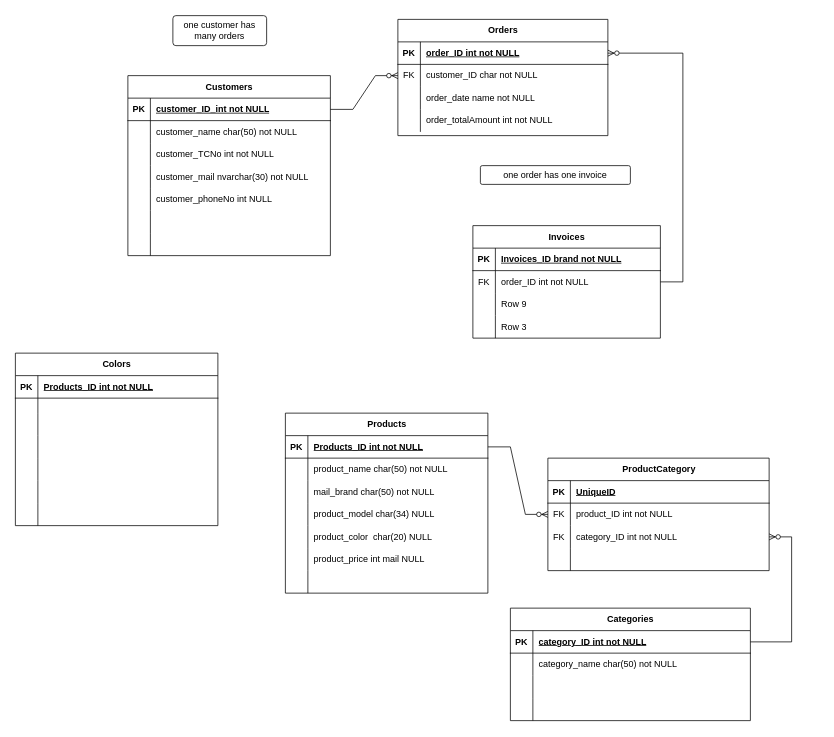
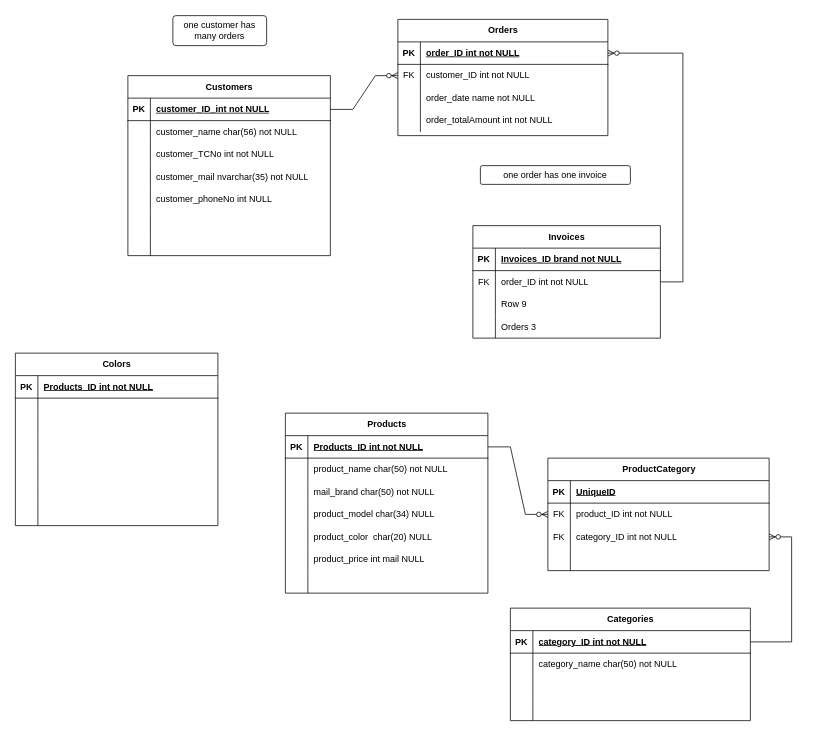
node "customer_ID char not NULL": label "customer_ID char not NULL" -> "customer_ID int not NULL"
node "customer_name char(50) not NULL": label "customer_name char(50) not NULL" -> "customer_name char(56) not NULL"
node "customer_mail nvarchar(30) not NULL": label "customer_mail nvarchar(30) not NULL" -> "customer_mail nvarchar(35) not NULL"
node "Row 3": label "Row 3" -> "Orders 3"
